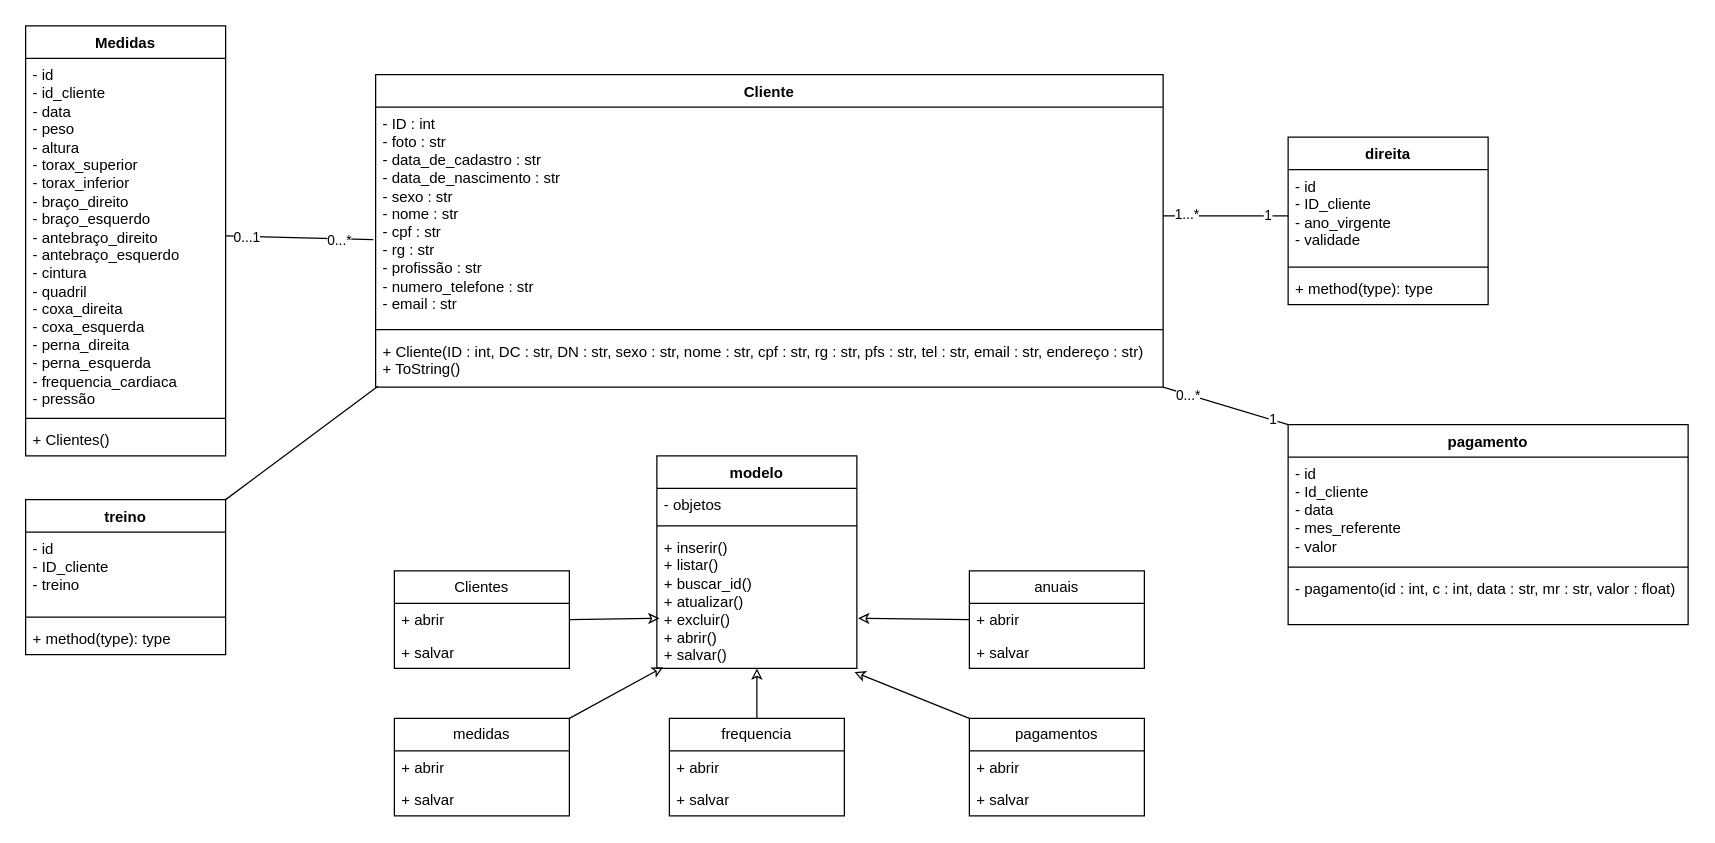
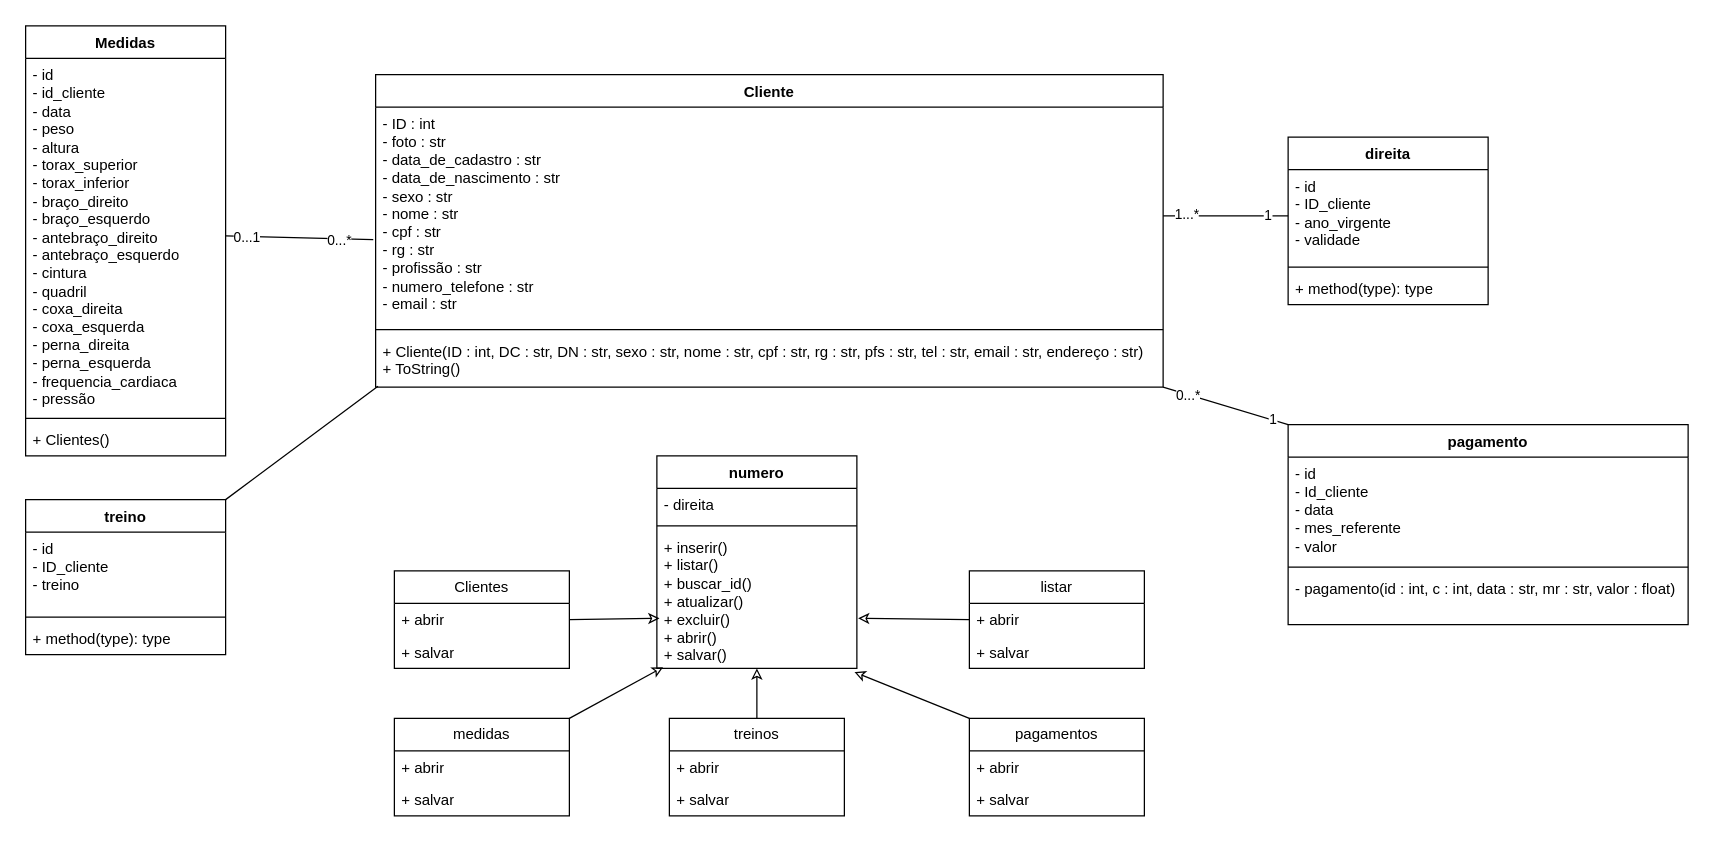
node "modelo": label "modelo" -> "numero"
node "- objetos": label "- objetos" -> "- direita"
node "anuais": label "anuais" -> "listar"
node "frequencia": label "frequencia" -> "treinos"
